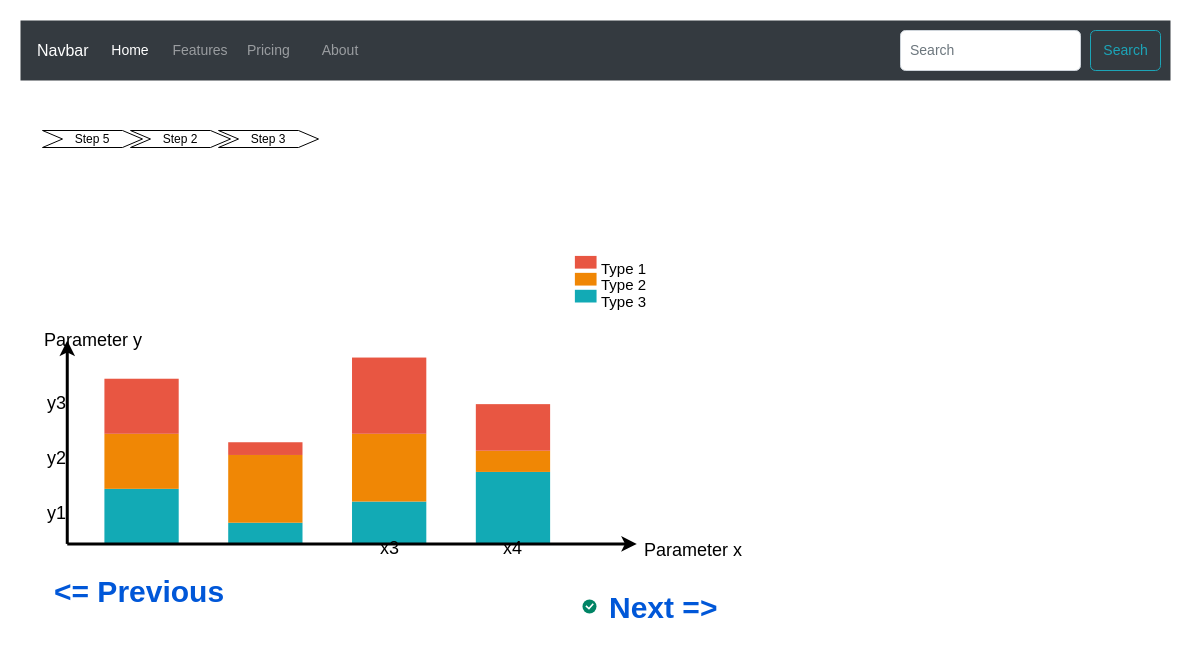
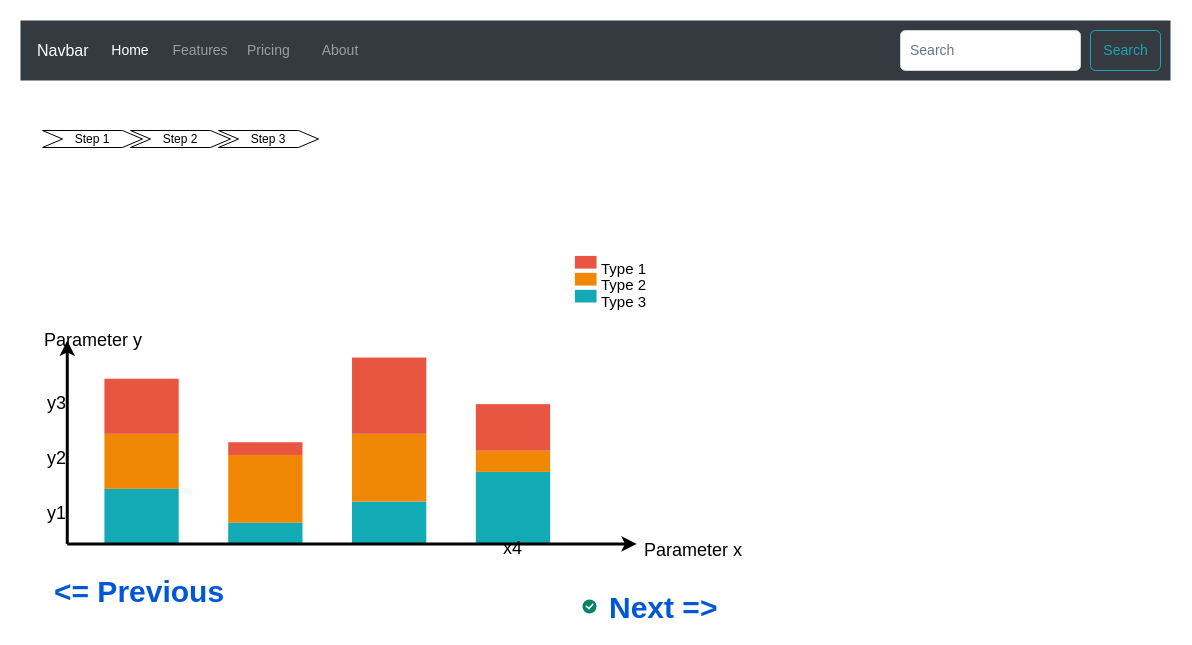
node "Step 5": label "Step 5" -> "Step 1"
node "x3": removed
